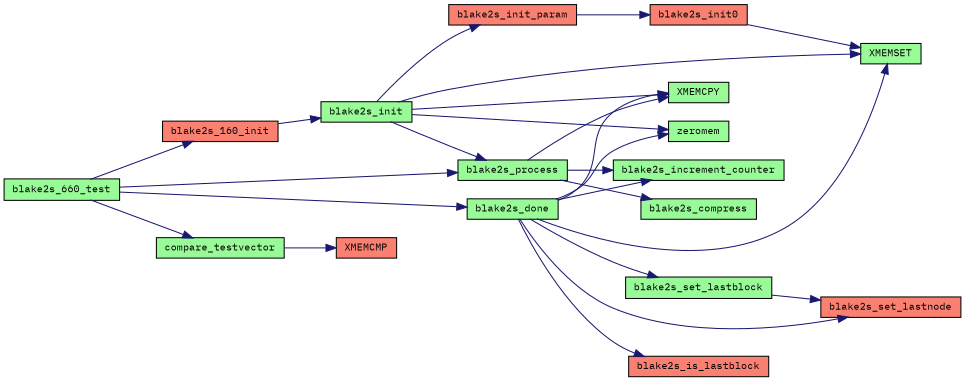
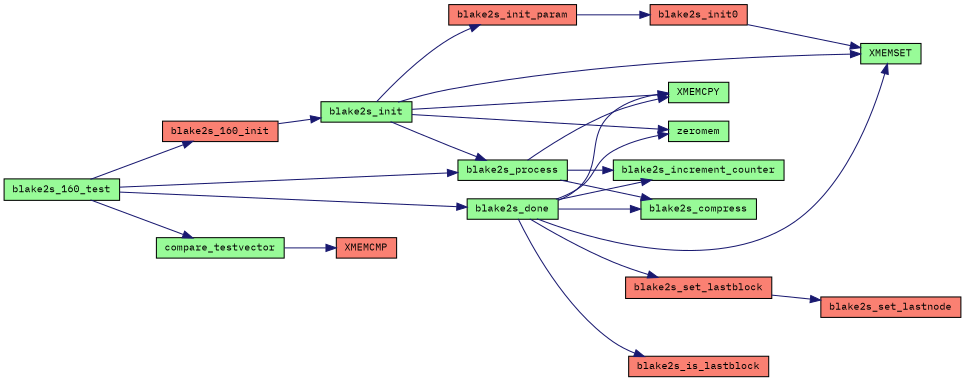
node "blake2s_660_test": label "blake2s_660_test" -> "blake2s_160_test"
node "blake2s_set_lastblock": fillcolor palegreen -> salmon
edge "blake2s_done" -> "blake2s_set_lastnode": now "blake2s_done" -> "blake2s_compress"
